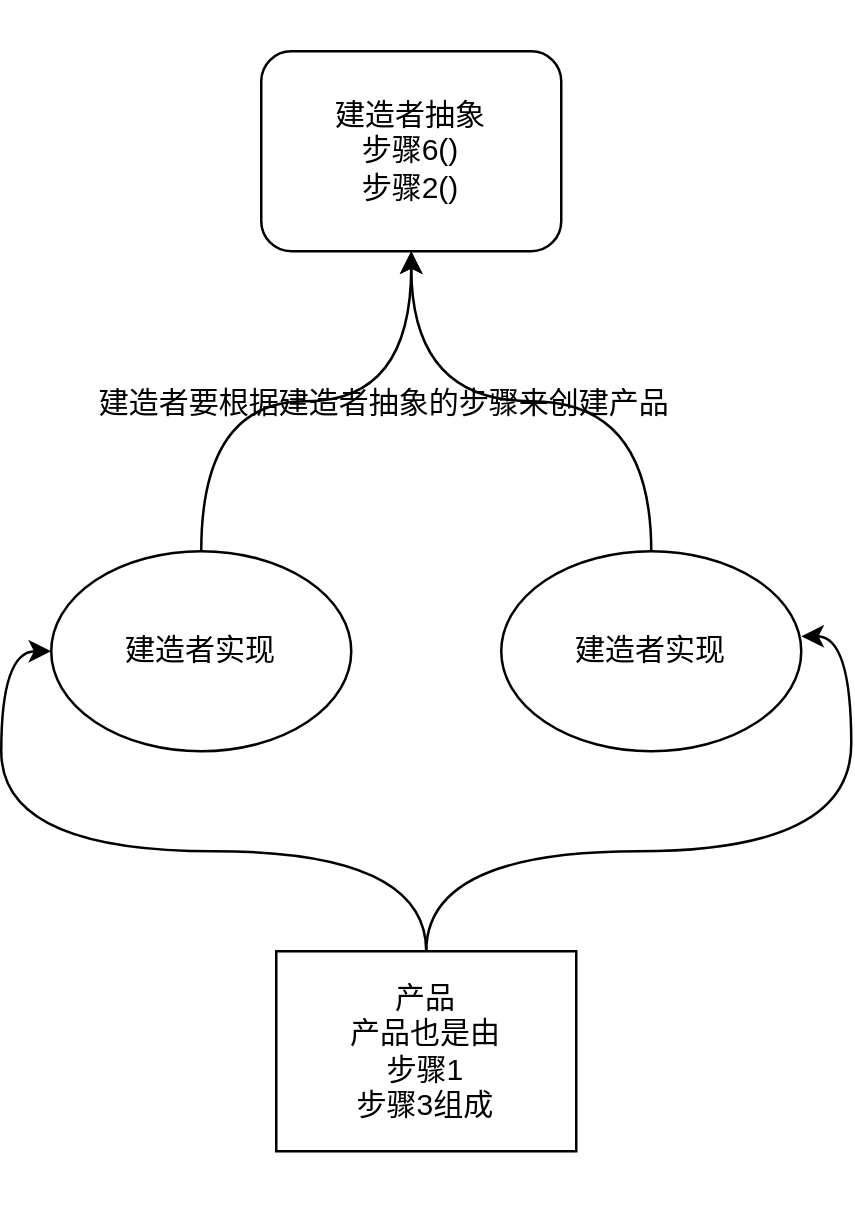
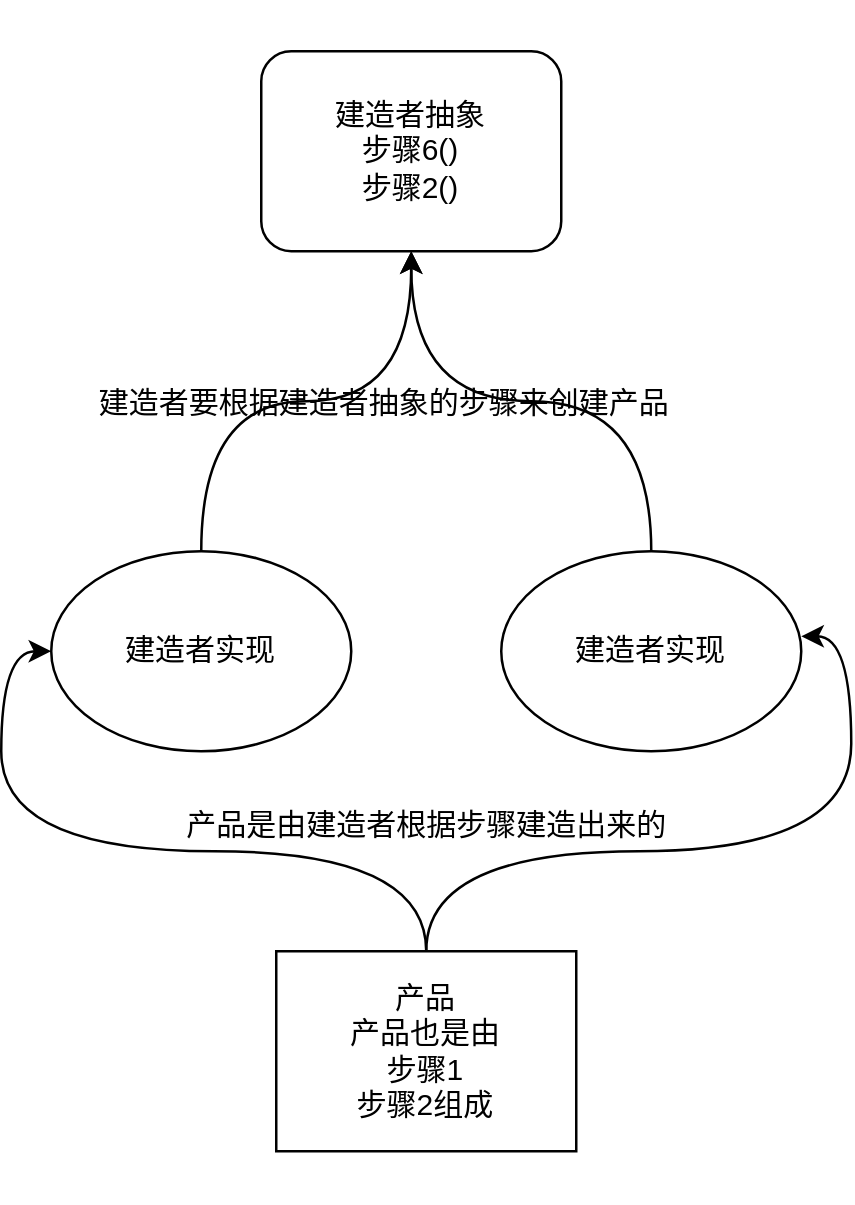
node "产品是由建造者根据步骤建造出来的": added
node "产品 产品也是由 步骤1 步骤3组成": label "产品 产品也是由 步骤1 步骤3组成" -> "产品 产品也是由 步骤1 步骤2组成"
